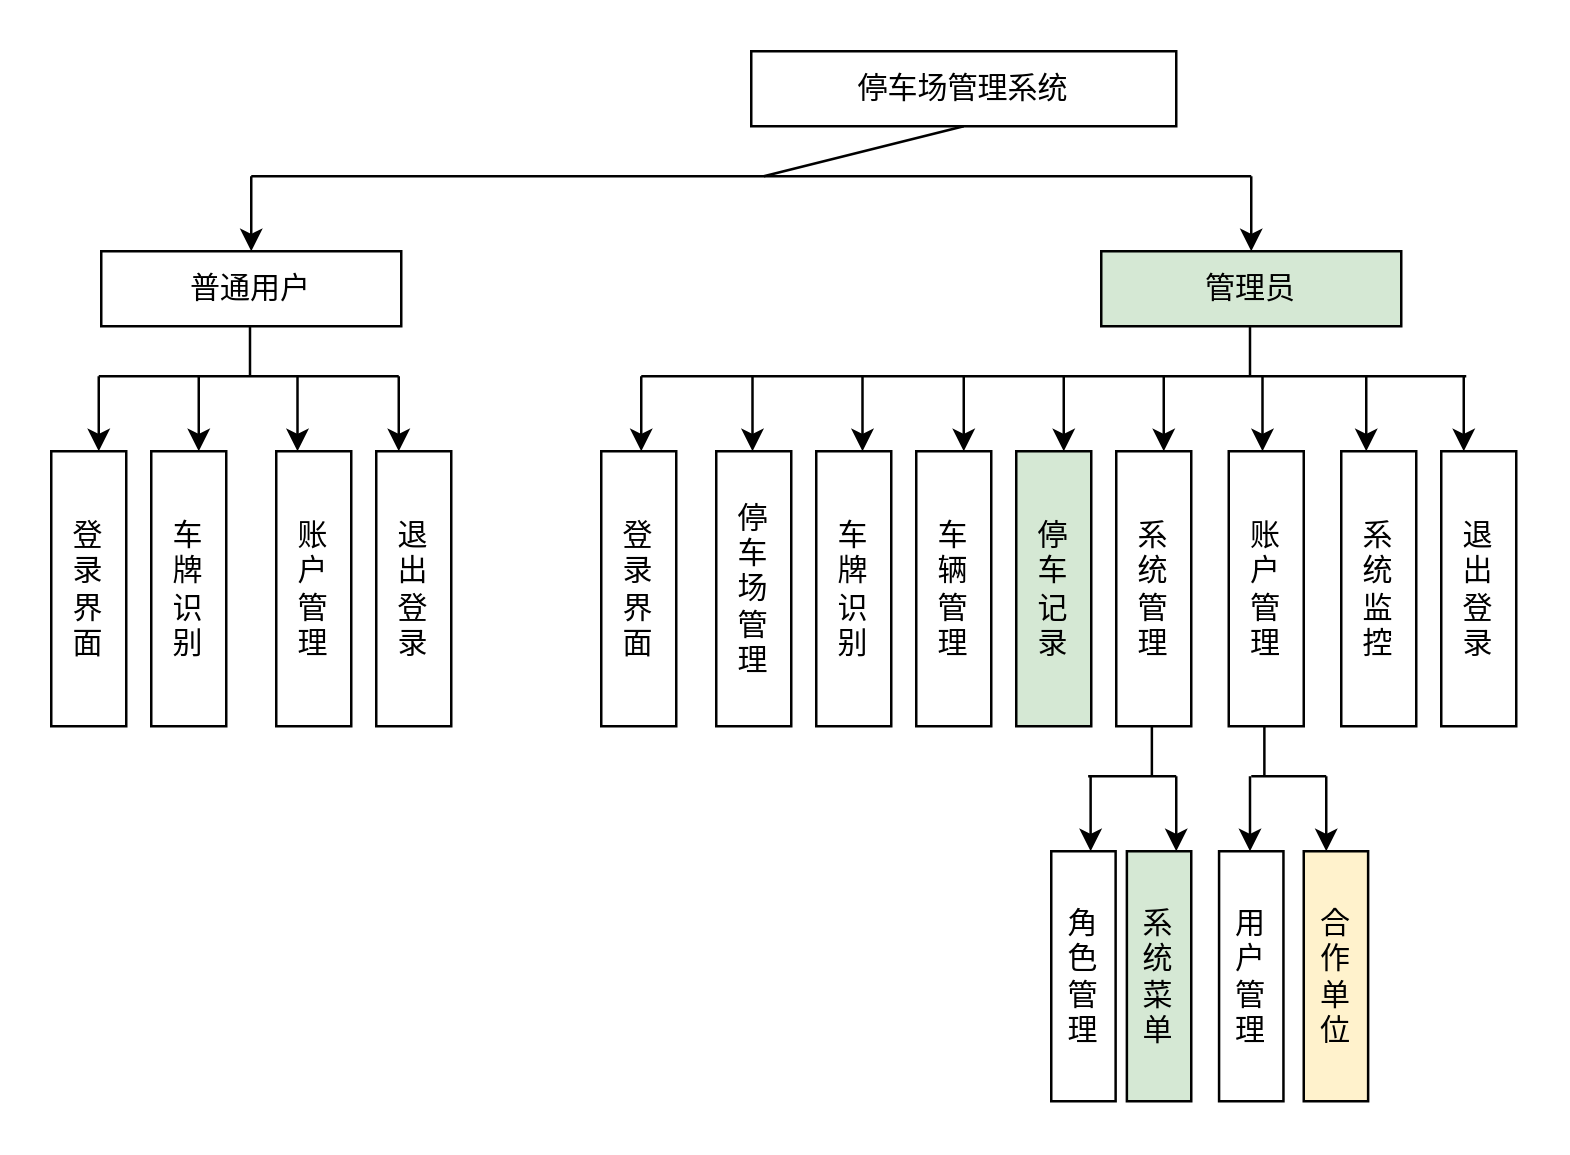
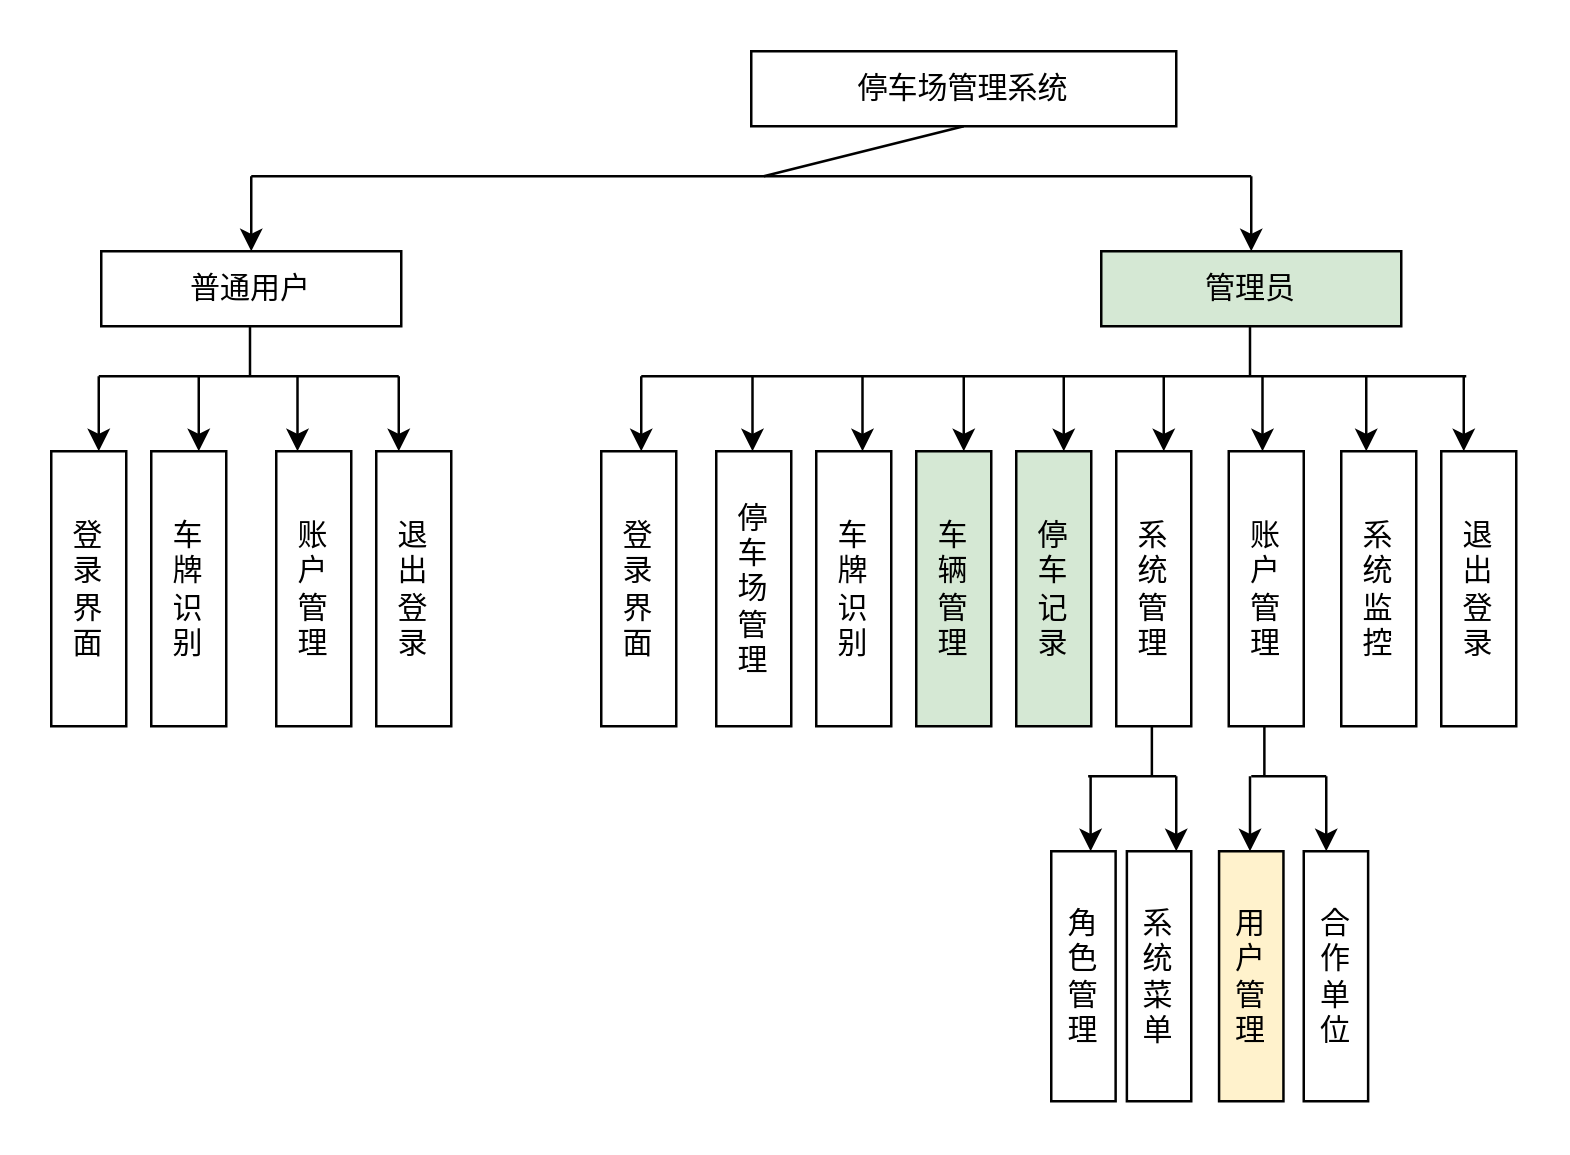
node "车 辆 管 理": fillcolor #ffffff -> #d5e8d4
node "系 统 菜 单": fillcolor #d5e8d4 -> #ffffff
node "用 户 管 理": fillcolor #ffffff -> #fff2cc
node "合 作 单 位": fillcolor #fff2cc -> #ffffff
